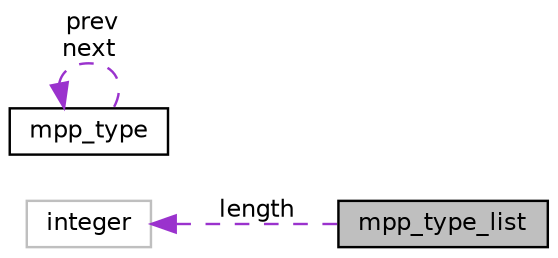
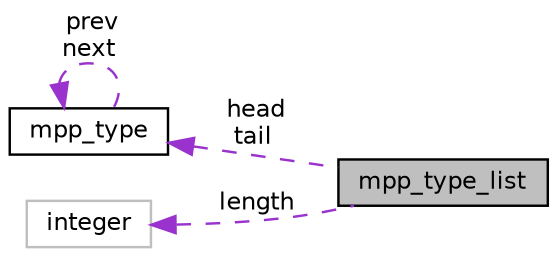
edge "mpp_type_list" -> "mpp_type": added, label "head tail"
